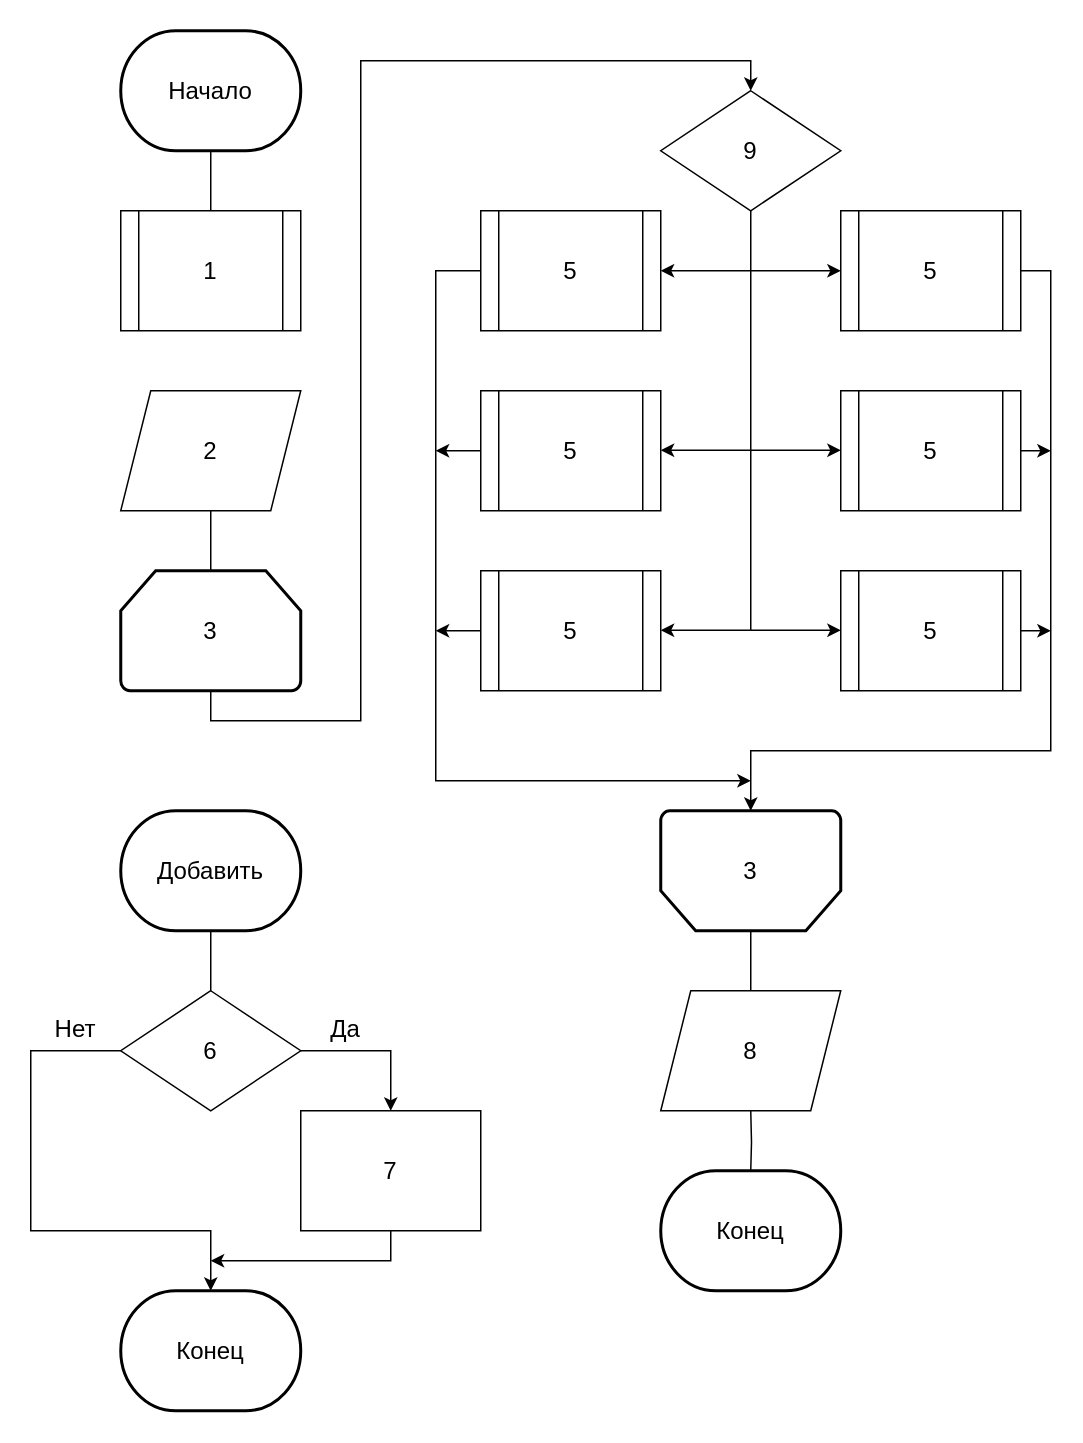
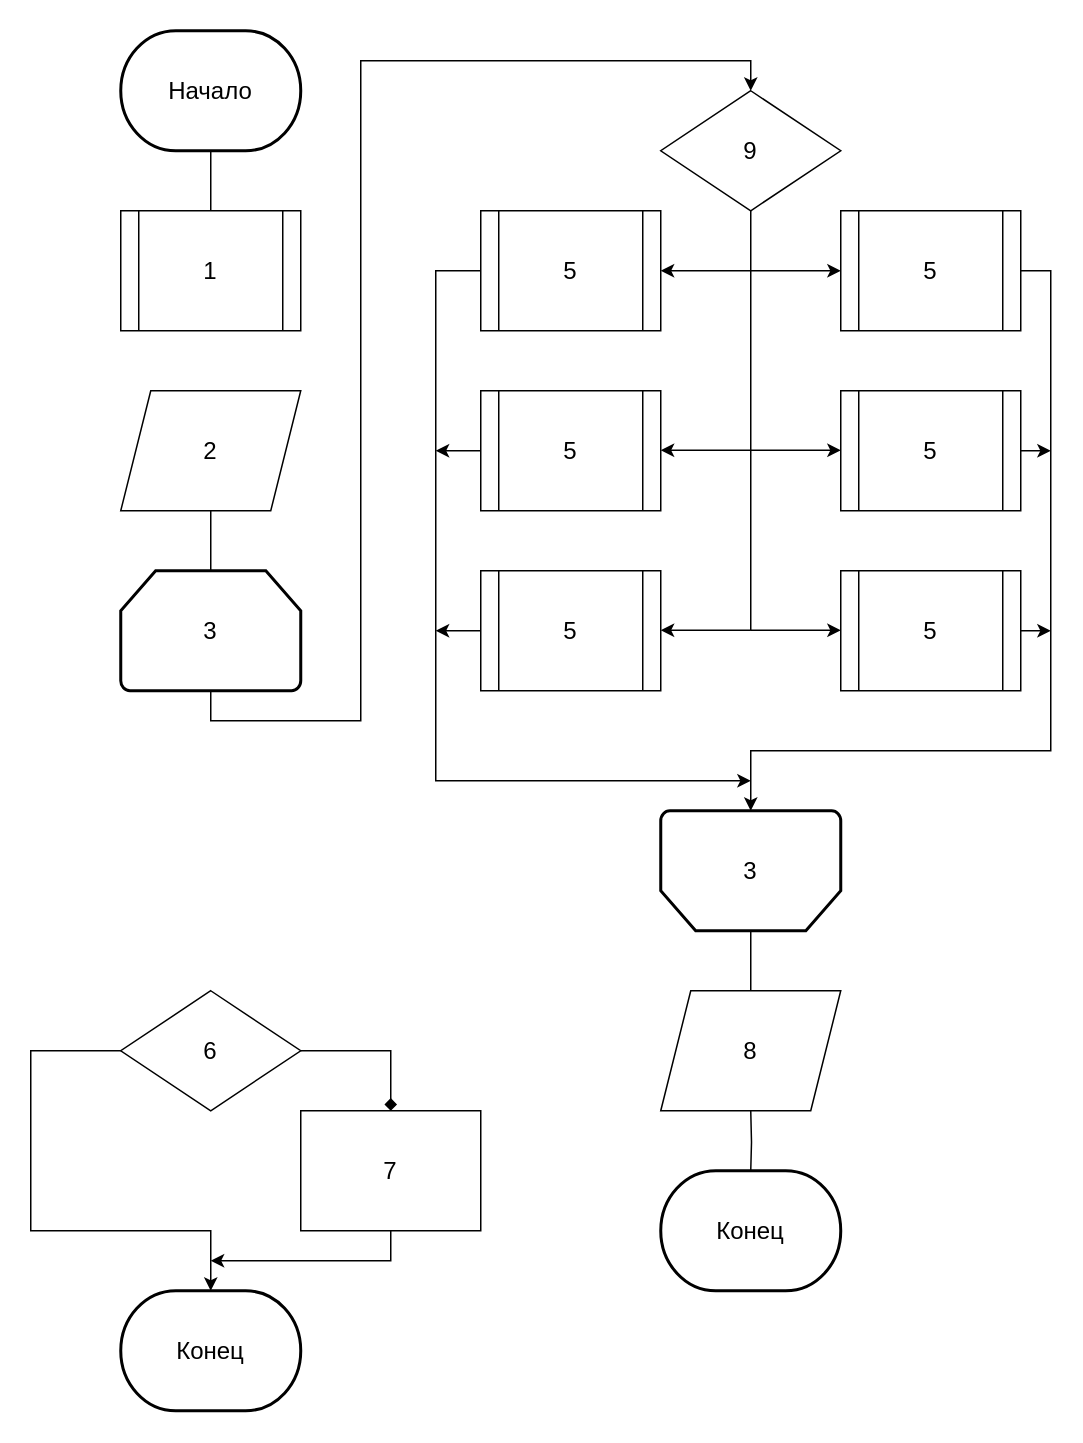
node "Добавить": removed
edge "Добавить" -- "6": removed
node "Нет": removed
node "Да": removed
edge "6" -> "7": arrowhead classic -> diamond
